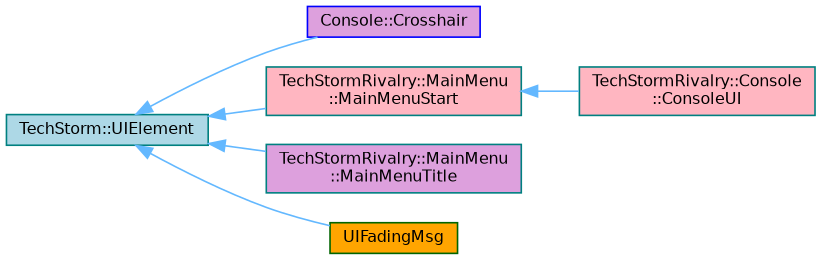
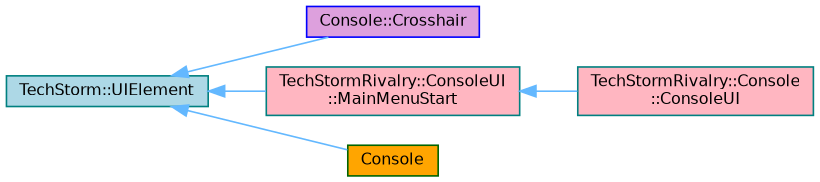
node "TechStormRivalry::MainMenu ::MainMenuStart": label "TechStormRivalry::MainMenu ::MainMenuStart" -> "TechStormRivalry::ConsoleUI ::MainMenuStart"
node "TechStormRivalry::MainMenu ::MainMenuTitle": removed
node "UIFadingMsg": label "UIFadingMsg" -> "Console"
